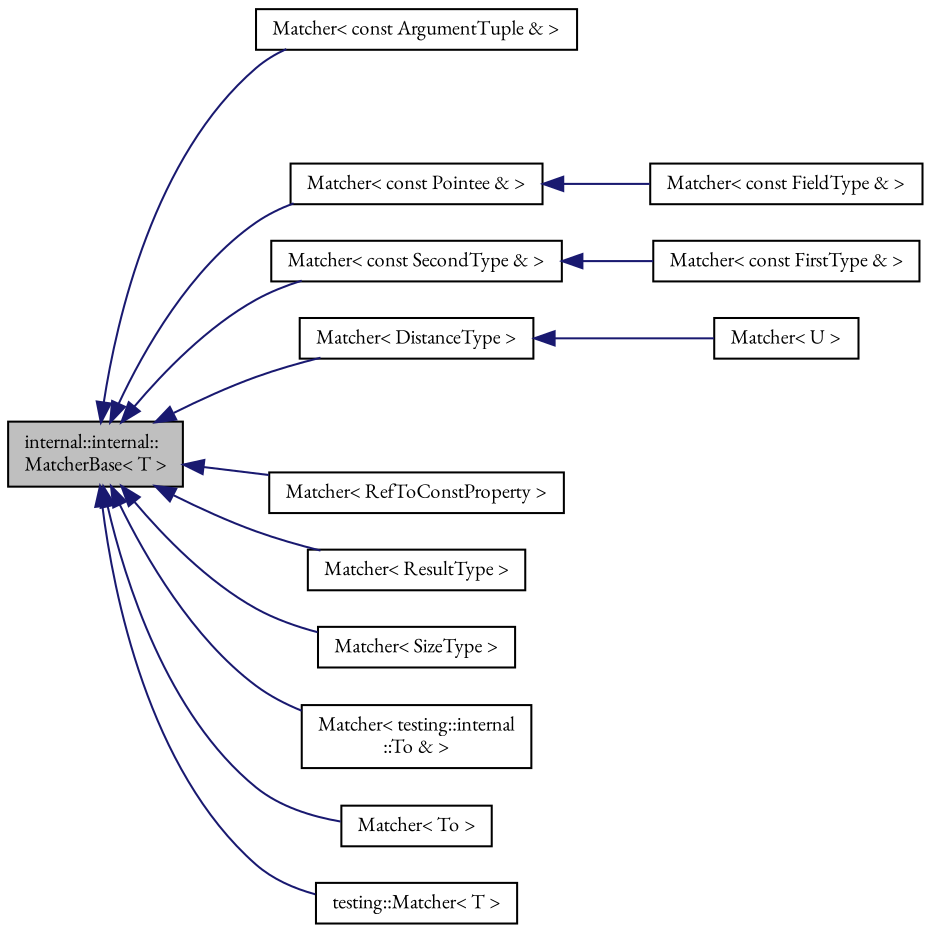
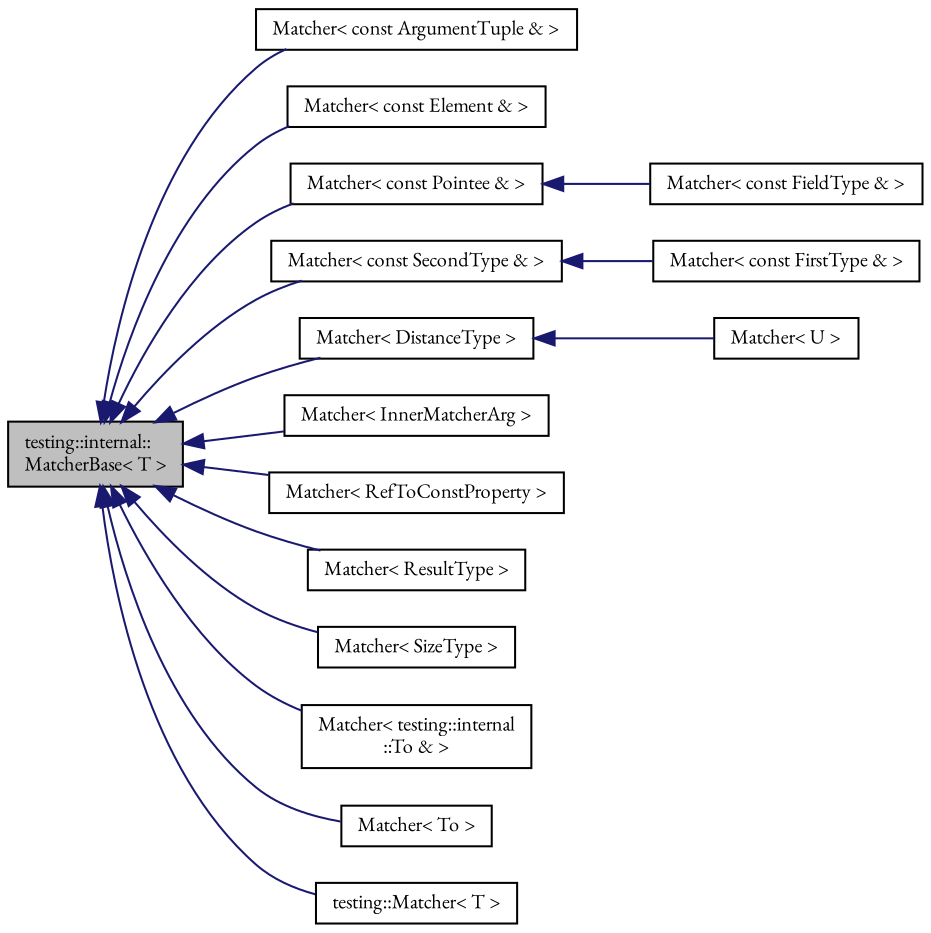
node "Matcher< const Element & >": added
node "Matcher< InnerMatcherArg >": added
node "internal::internal:: MatcherBase< T >": label "internal::internal:: MatcherBase< T >" -> "testing::internal:: MatcherBase< T >"
